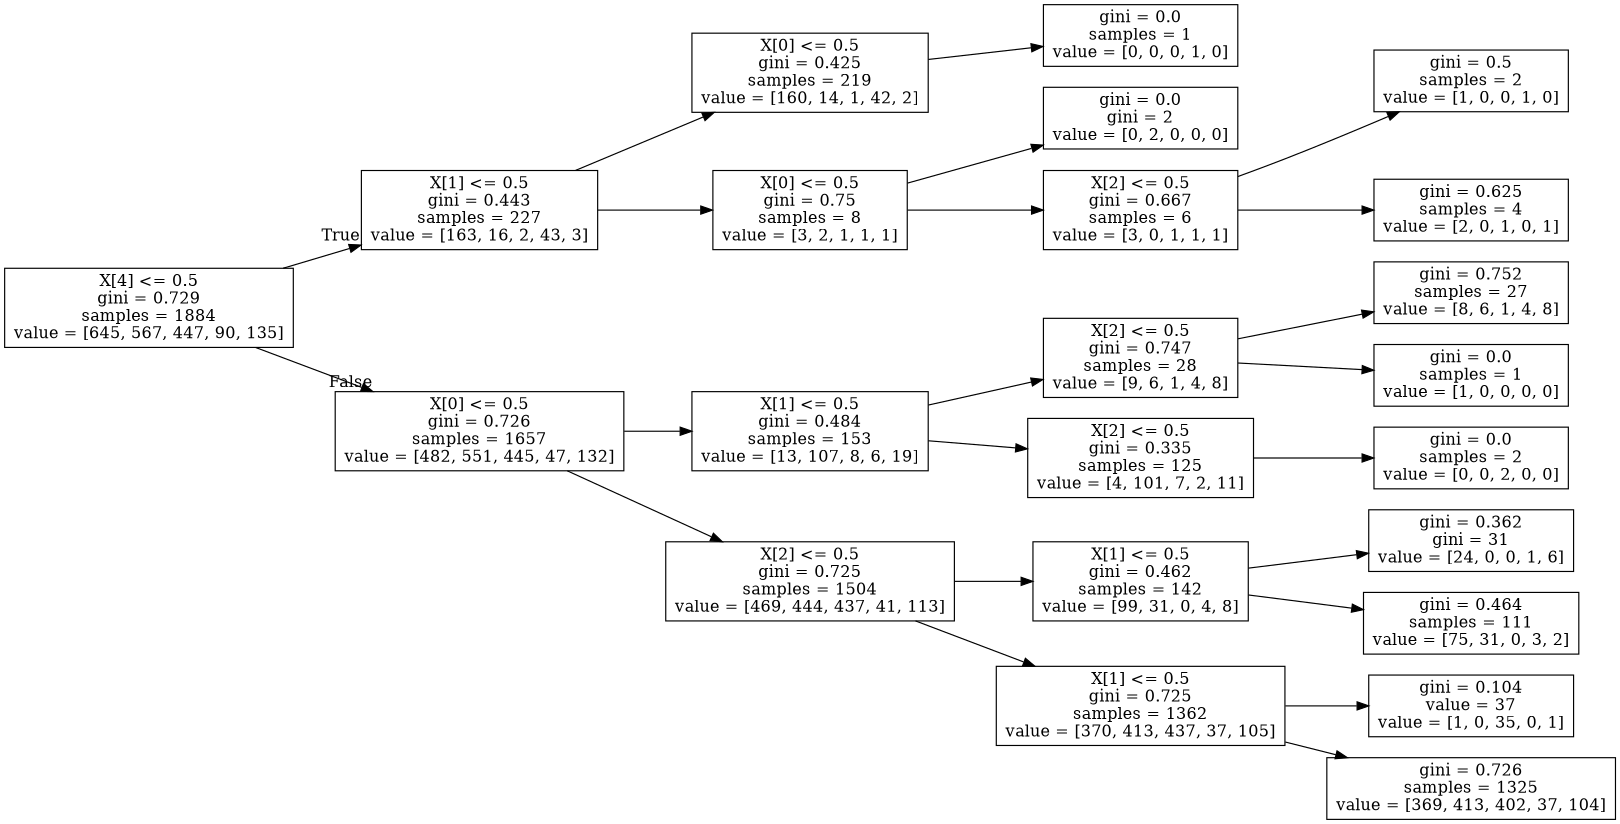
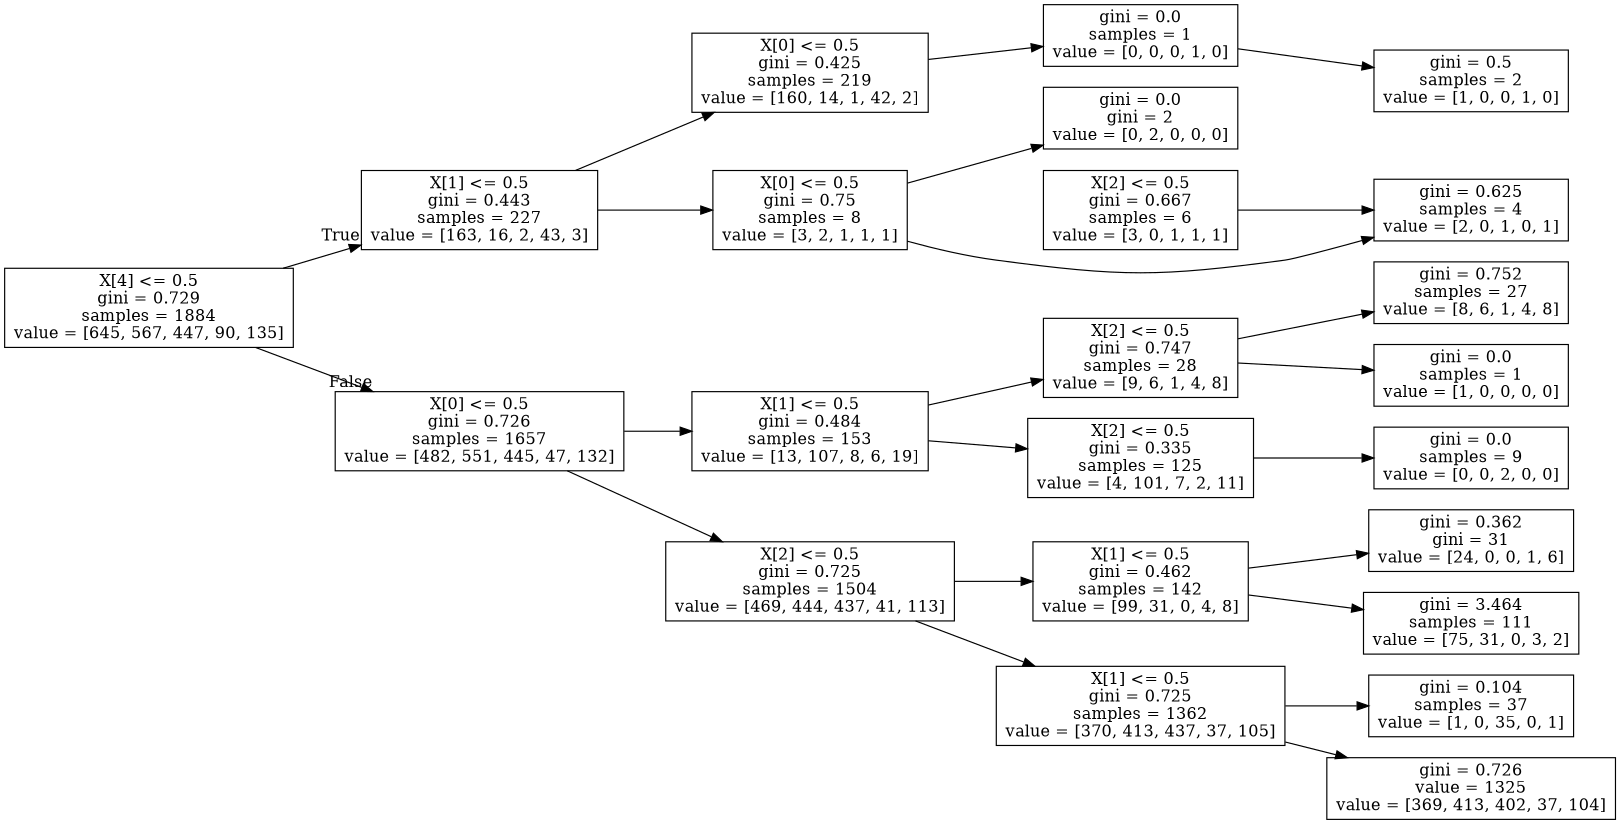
edge "X[2] <= 0.5 gini = 0.667 samples = 6 value = [3, 0, 1, 1, 1]" -> "gini = 0.5 samples = 2 value = [1, 0, 0, 1, 0]": now "gini = 0.0 samples = 1 value = [0, 0, 0, 1, 0]" -> "gini = 0.5 samples = 2 value = [1, 0, 0, 1, 0]"
edge "X[0] <= 0.5 gini = 0.75 samples = 8 value = [3, 2, 1, 1, 1]" -> "X[2] <= 0.5 gini = 0.667 samples = 6 value = [3, 0, 1, 1, 1]": now "X[0] <= 0.5 gini = 0.75 samples = 8 value = [3, 2, 1, 1, 1]" -> "gini = 0.625 samples = 4 value = [2, 0, 1, 0, 1]"
node "gini = 0.0 samples = 2 value = [0, 0, 2, 0, 0]": label "gini = 0.0 samples = 2 value = [0, 0, 2, 0, 0]" -> "gini = 0.0 samples = 9 value = [0, 0, 2, 0, 0]"
node "gini = 0.464 samples = 111 value = [75, 31, 0, 3, 2]": label "gini = 0.464 samples = 111 value = [75, 31, 0, 3, 2]" -> "gini = 3.464 samples = 111 value = [75, 31, 0, 3, 2]"
node "gini = 0.104 value = 37 value = [1, 0, 35, 0, 1]": label "gini = 0.104 value = 37 value = [1, 0, 35, 0, 1]" -> "gini = 0.104 samples = 37 value = [1, 0, 35, 0, 1]"
node "gini = 0.726 samples = 1325 value = [369, 413, 402, 37, 104]": label "gini = 0.726 samples = 1325 value = [369, 413, 402, 37, 104]" -> "gini = 0.726 value = 1325 value = [369, 413, 402, 37, 104]"
